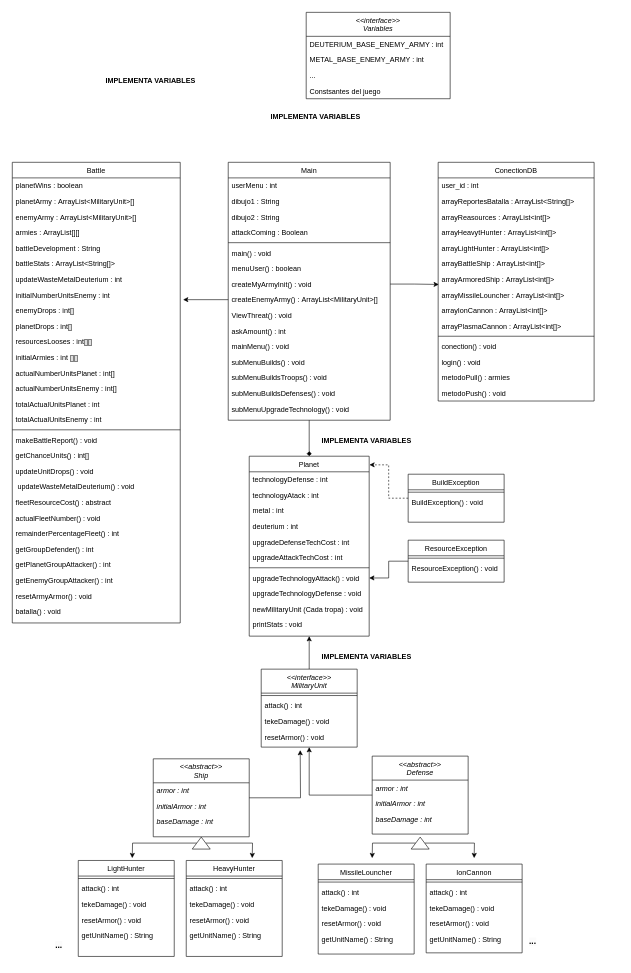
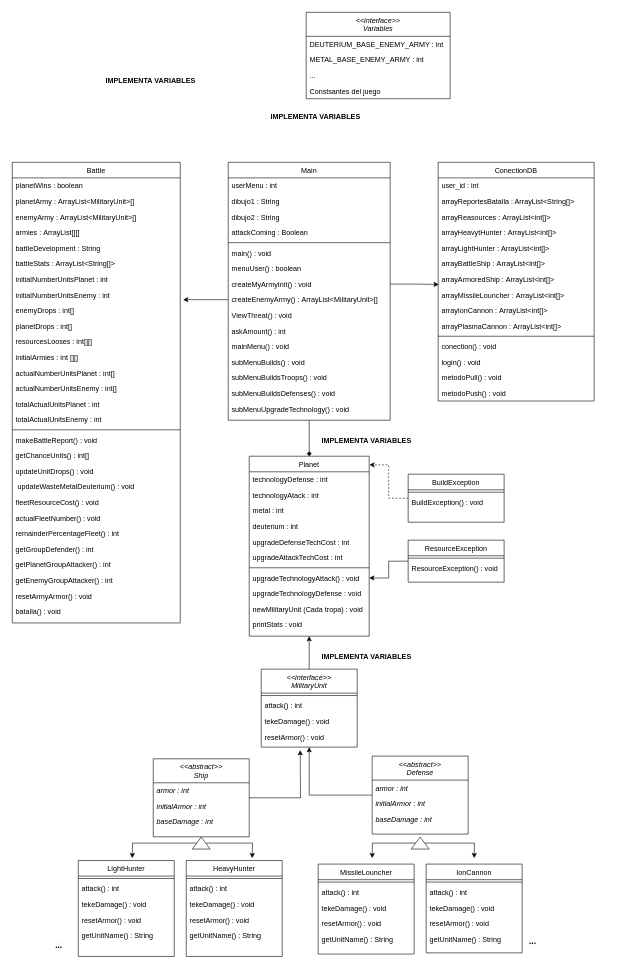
node "updateWasteMetalDeuterium : int": label "updateWasteMetalDeuterium : int" -> "initialNumberUnitsPlanet : int"
node "metodoPull() : armies": label "metodoPull() : armies" -> "metodoPull() : void"
node "fleetResourceCost() : abstract": label "fleetResourceCost() : abstract" -> "fleetResourceCost() : void"
